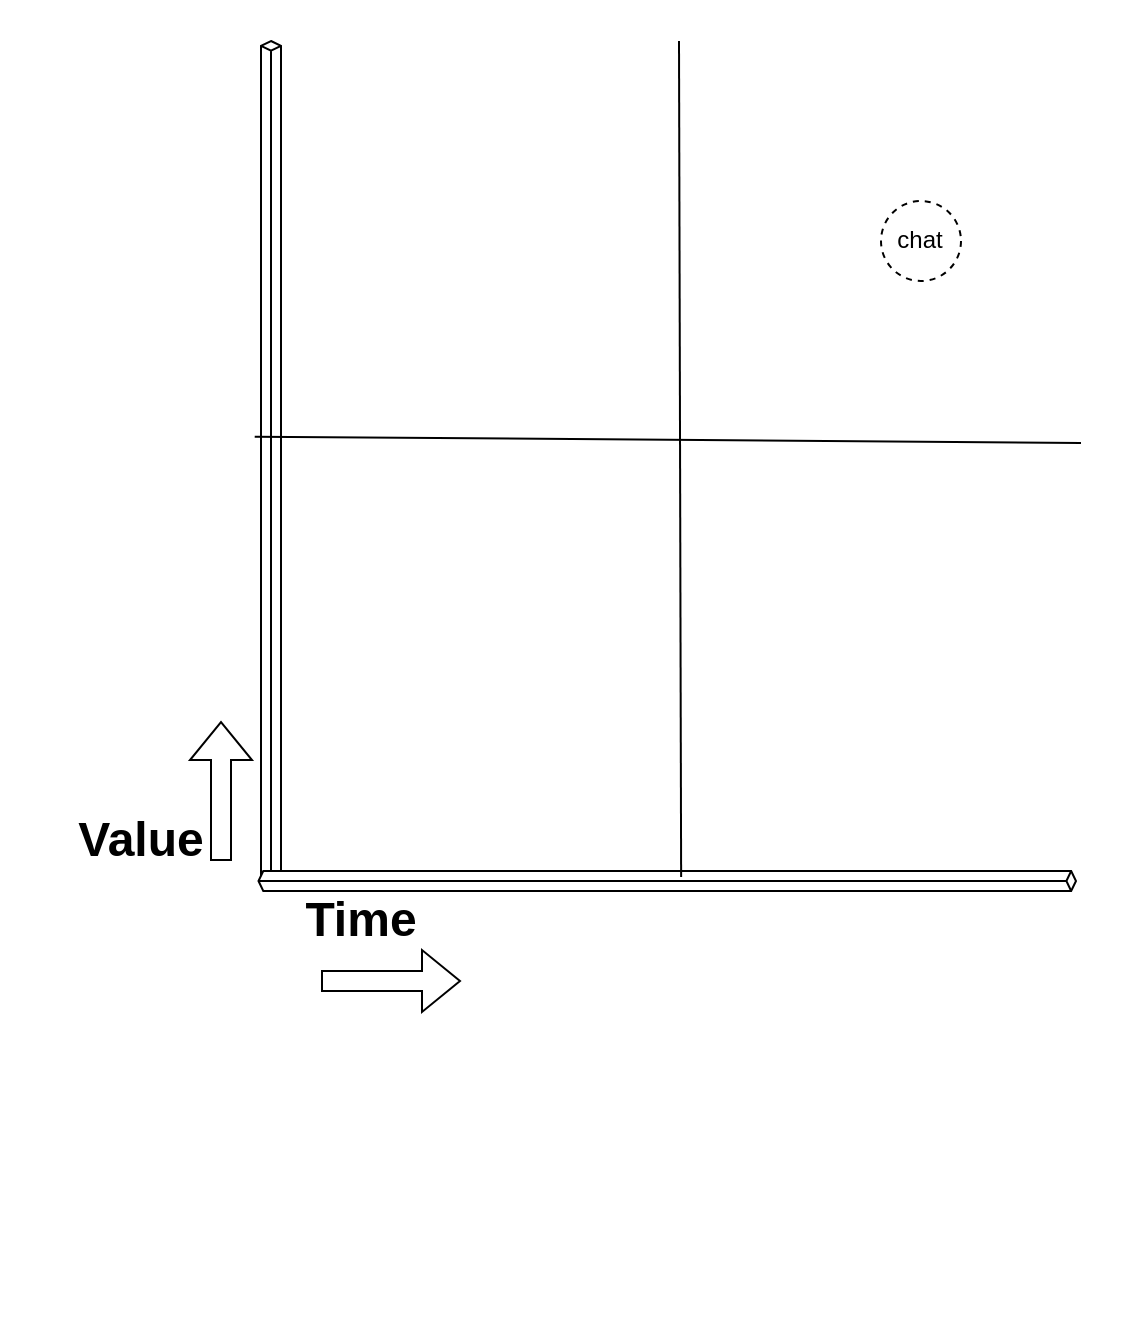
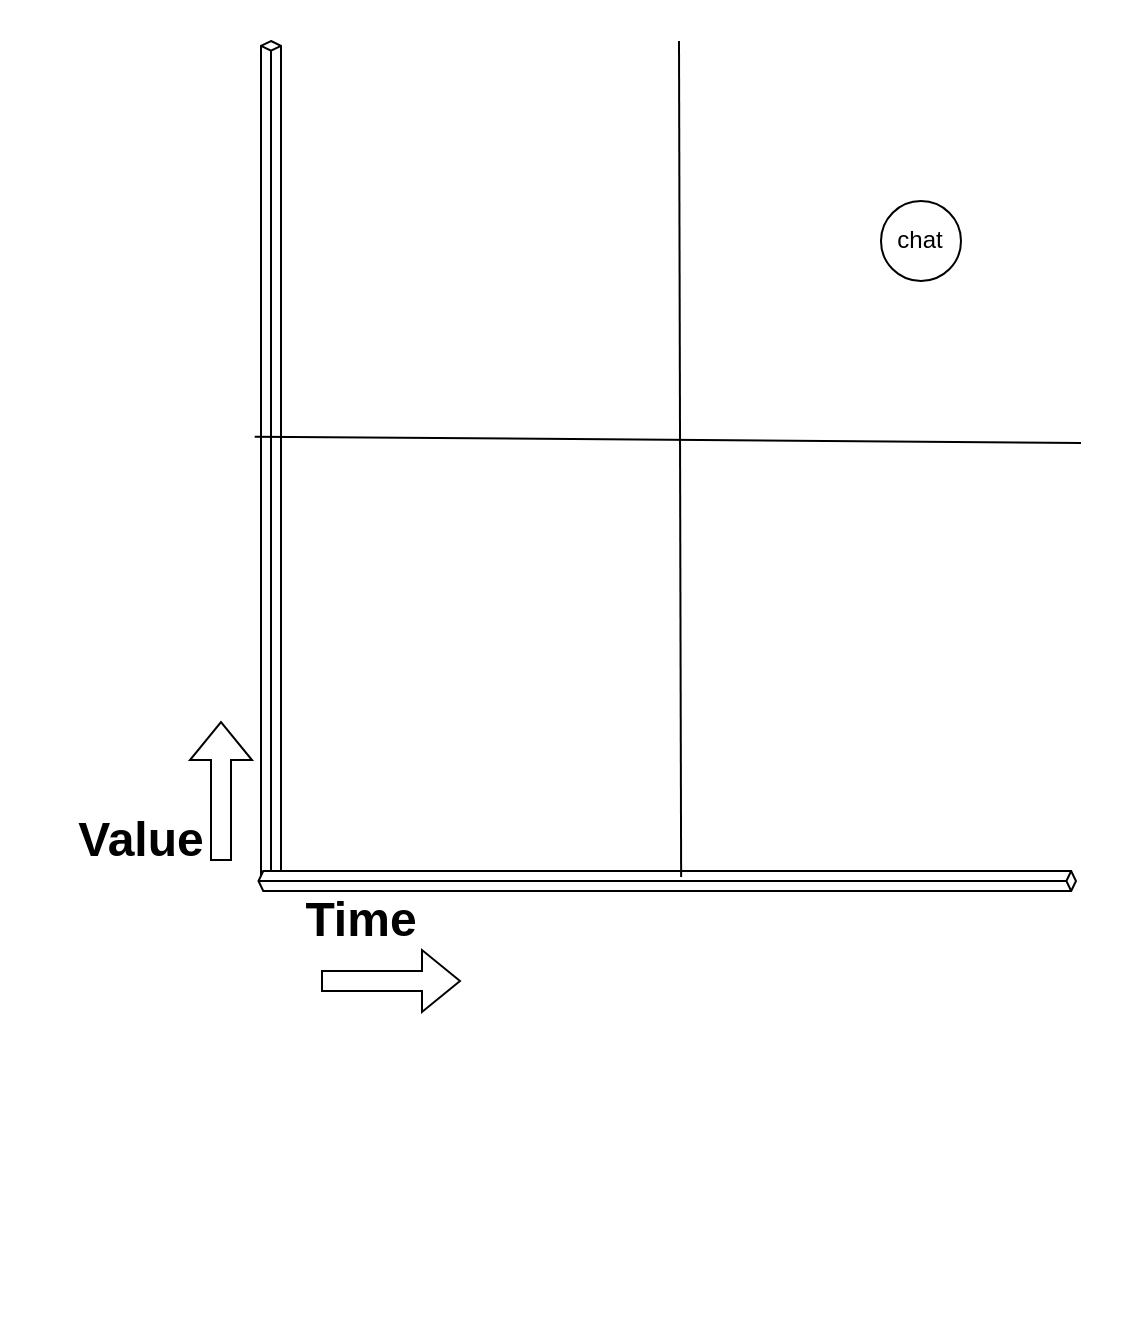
node "chat": style dashed -> solid
